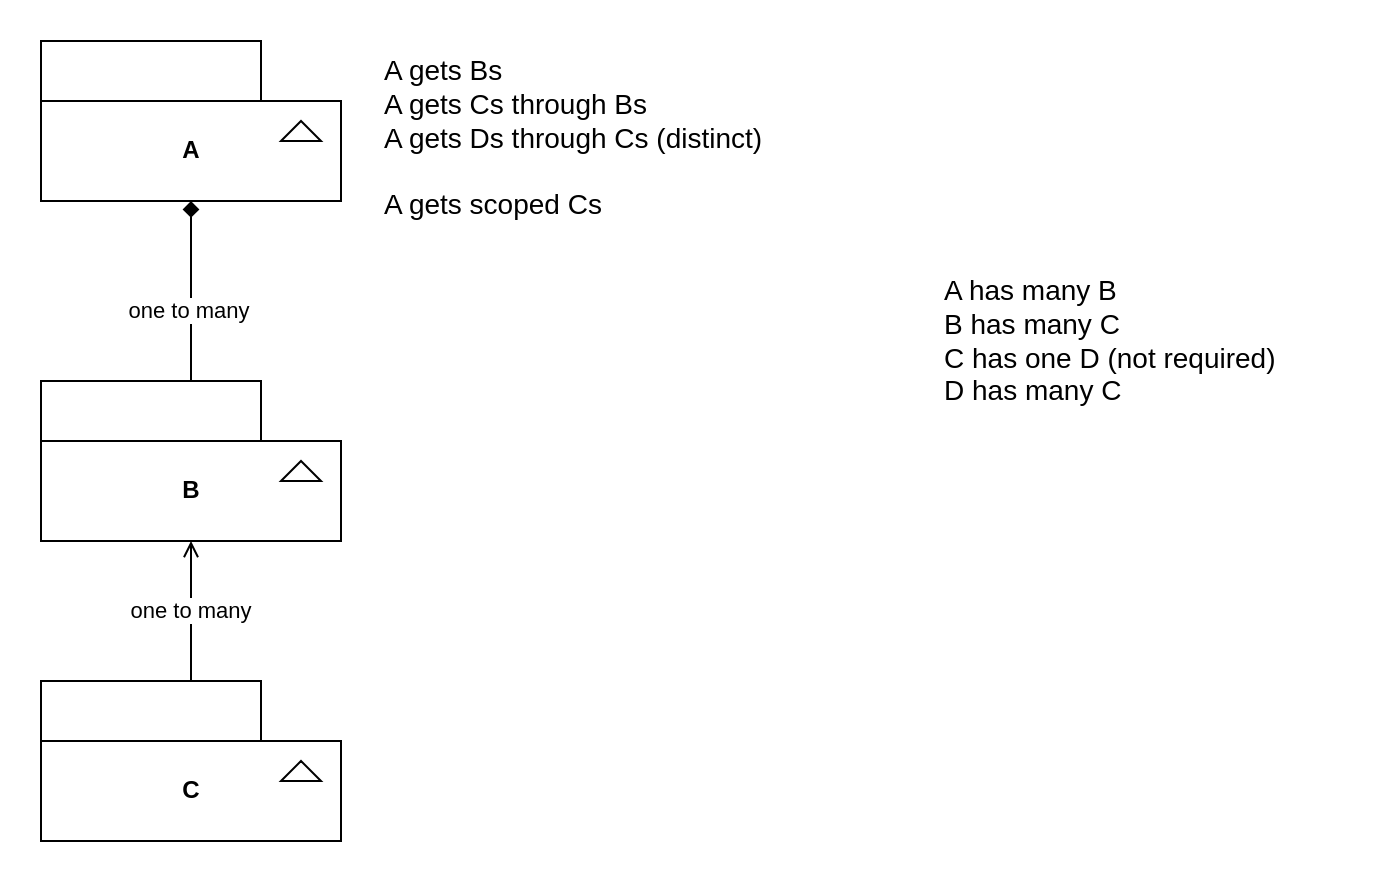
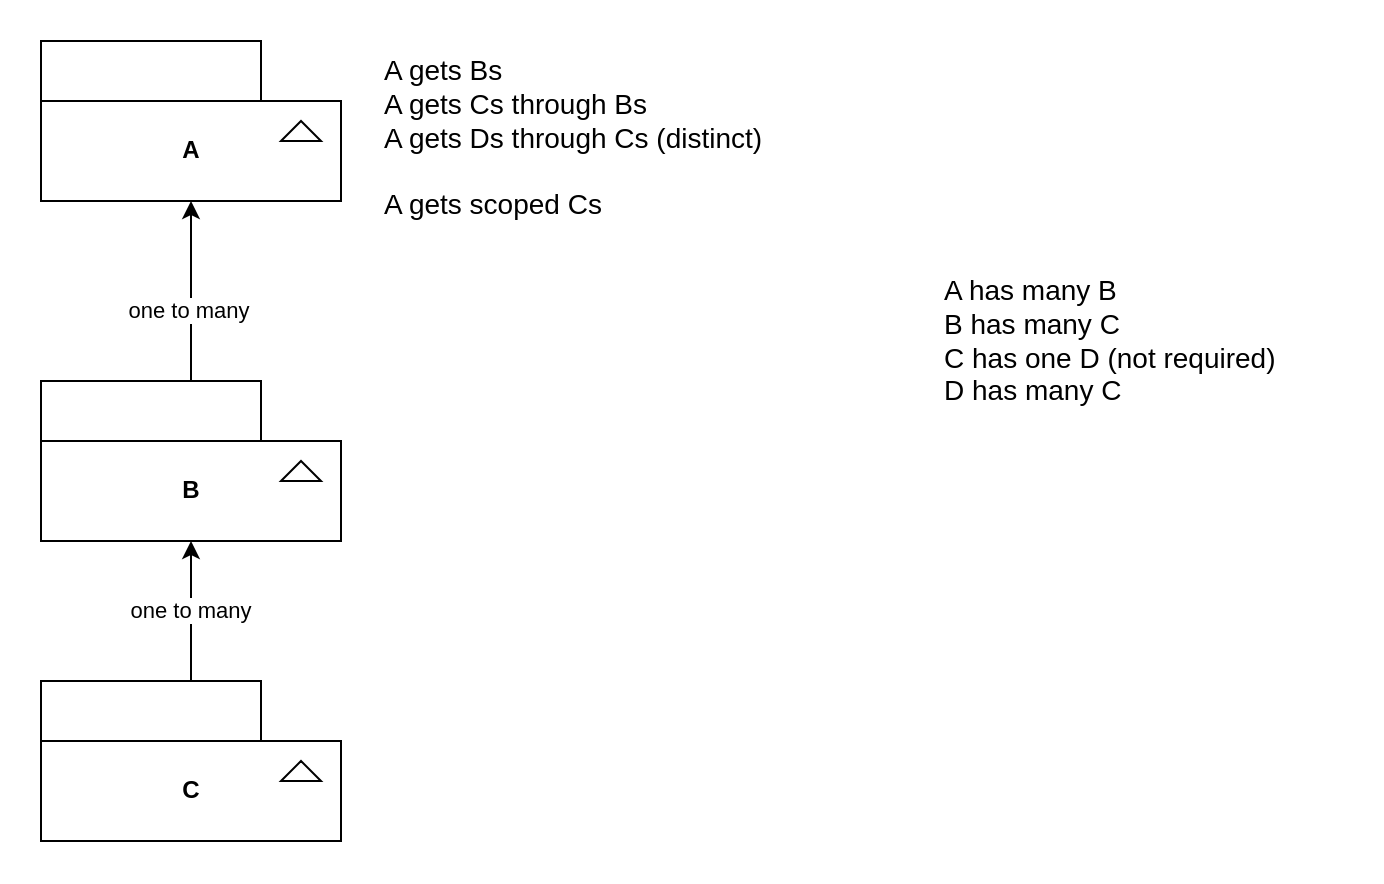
edge "B" -> "A": arrowhead diamond -> classic
edge "C" -> "B": arrowhead open -> classic
